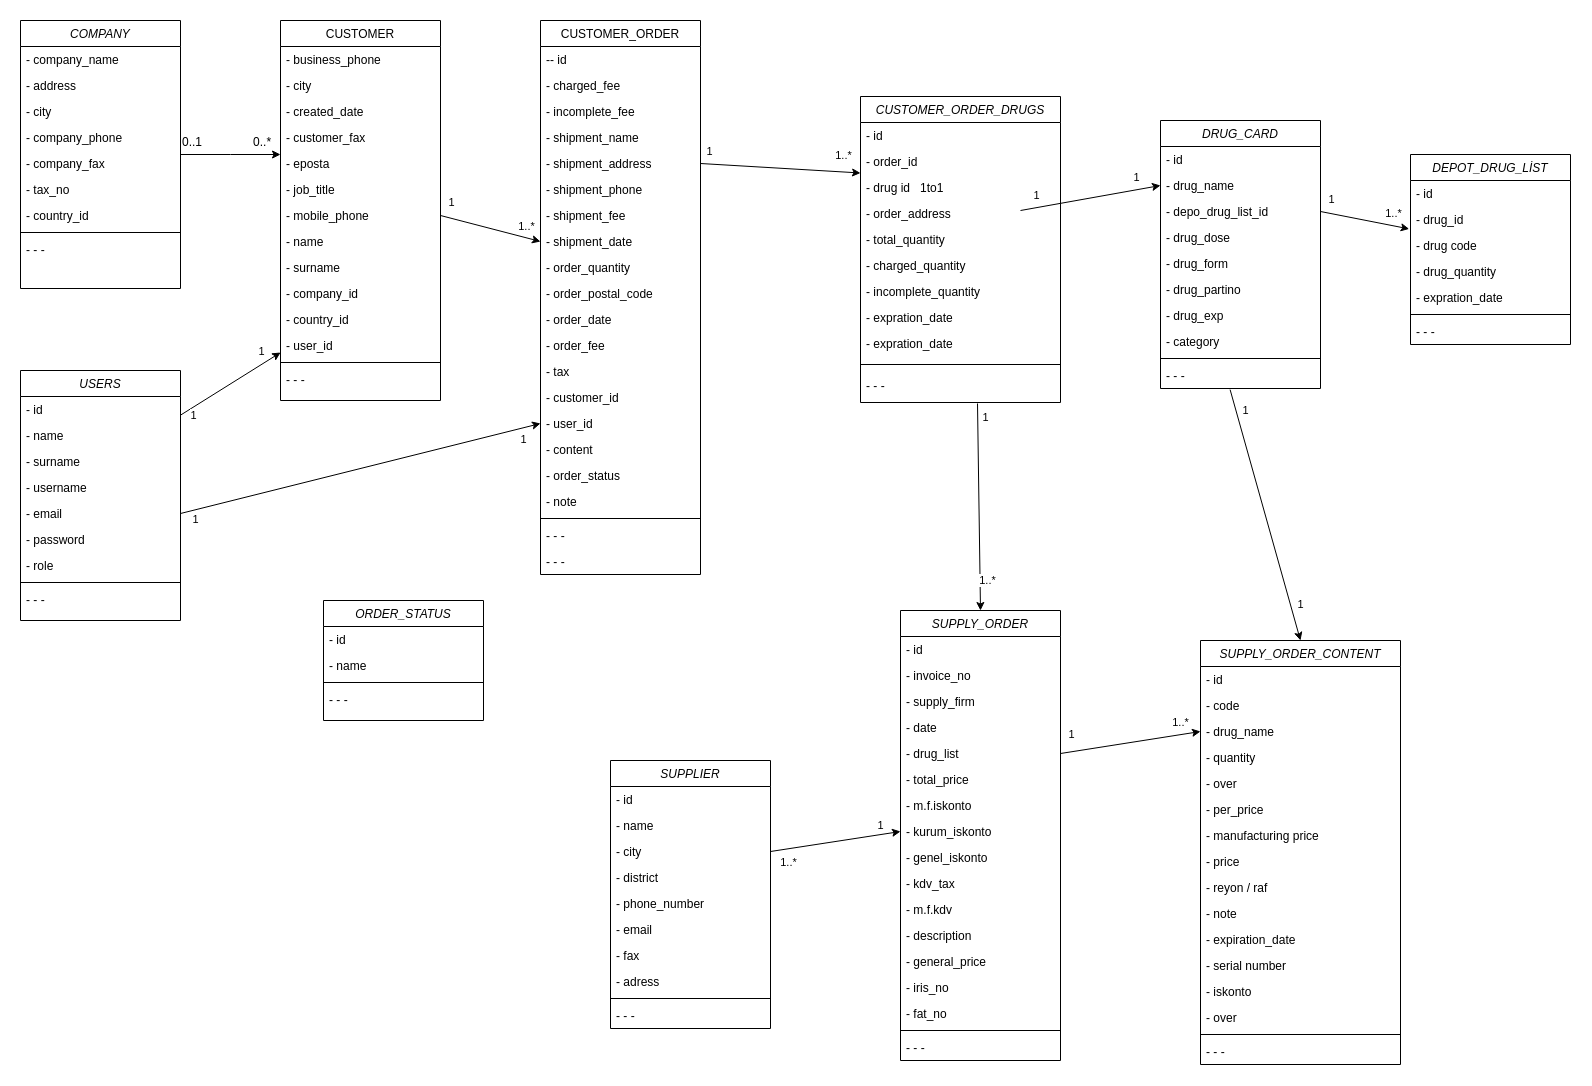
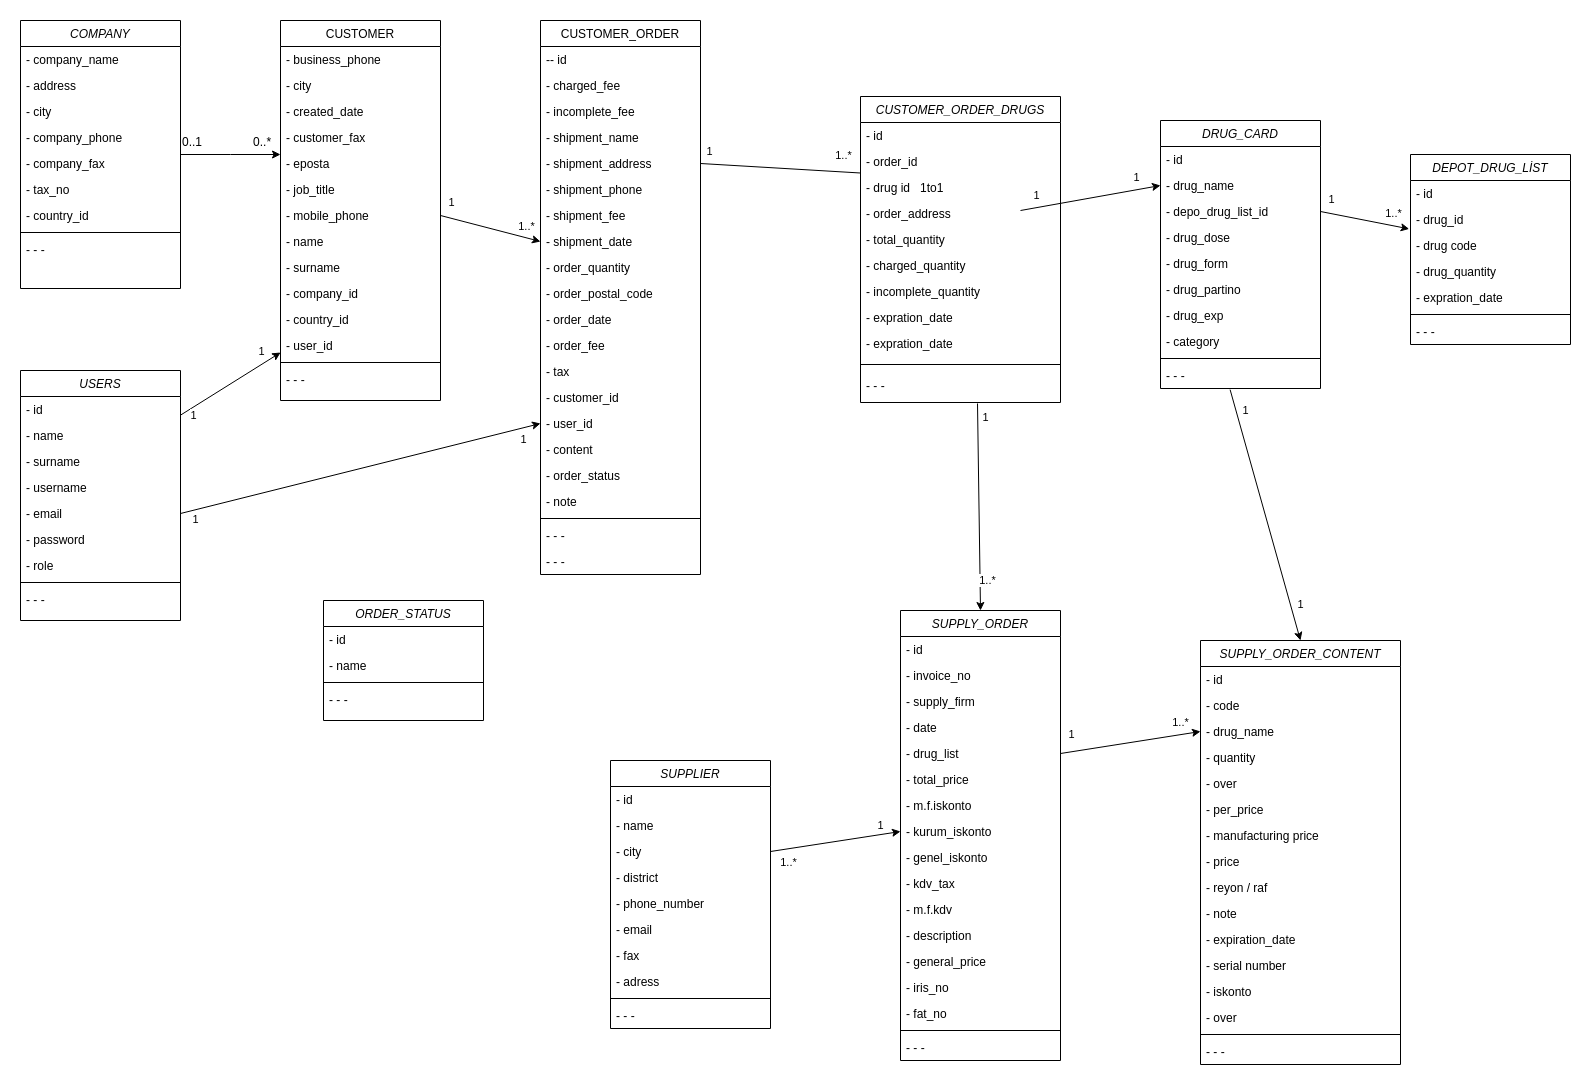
edge "- shipment_address" -> "CUSTOMER_ORDER_DRUGS": arrowhead classic -> none
